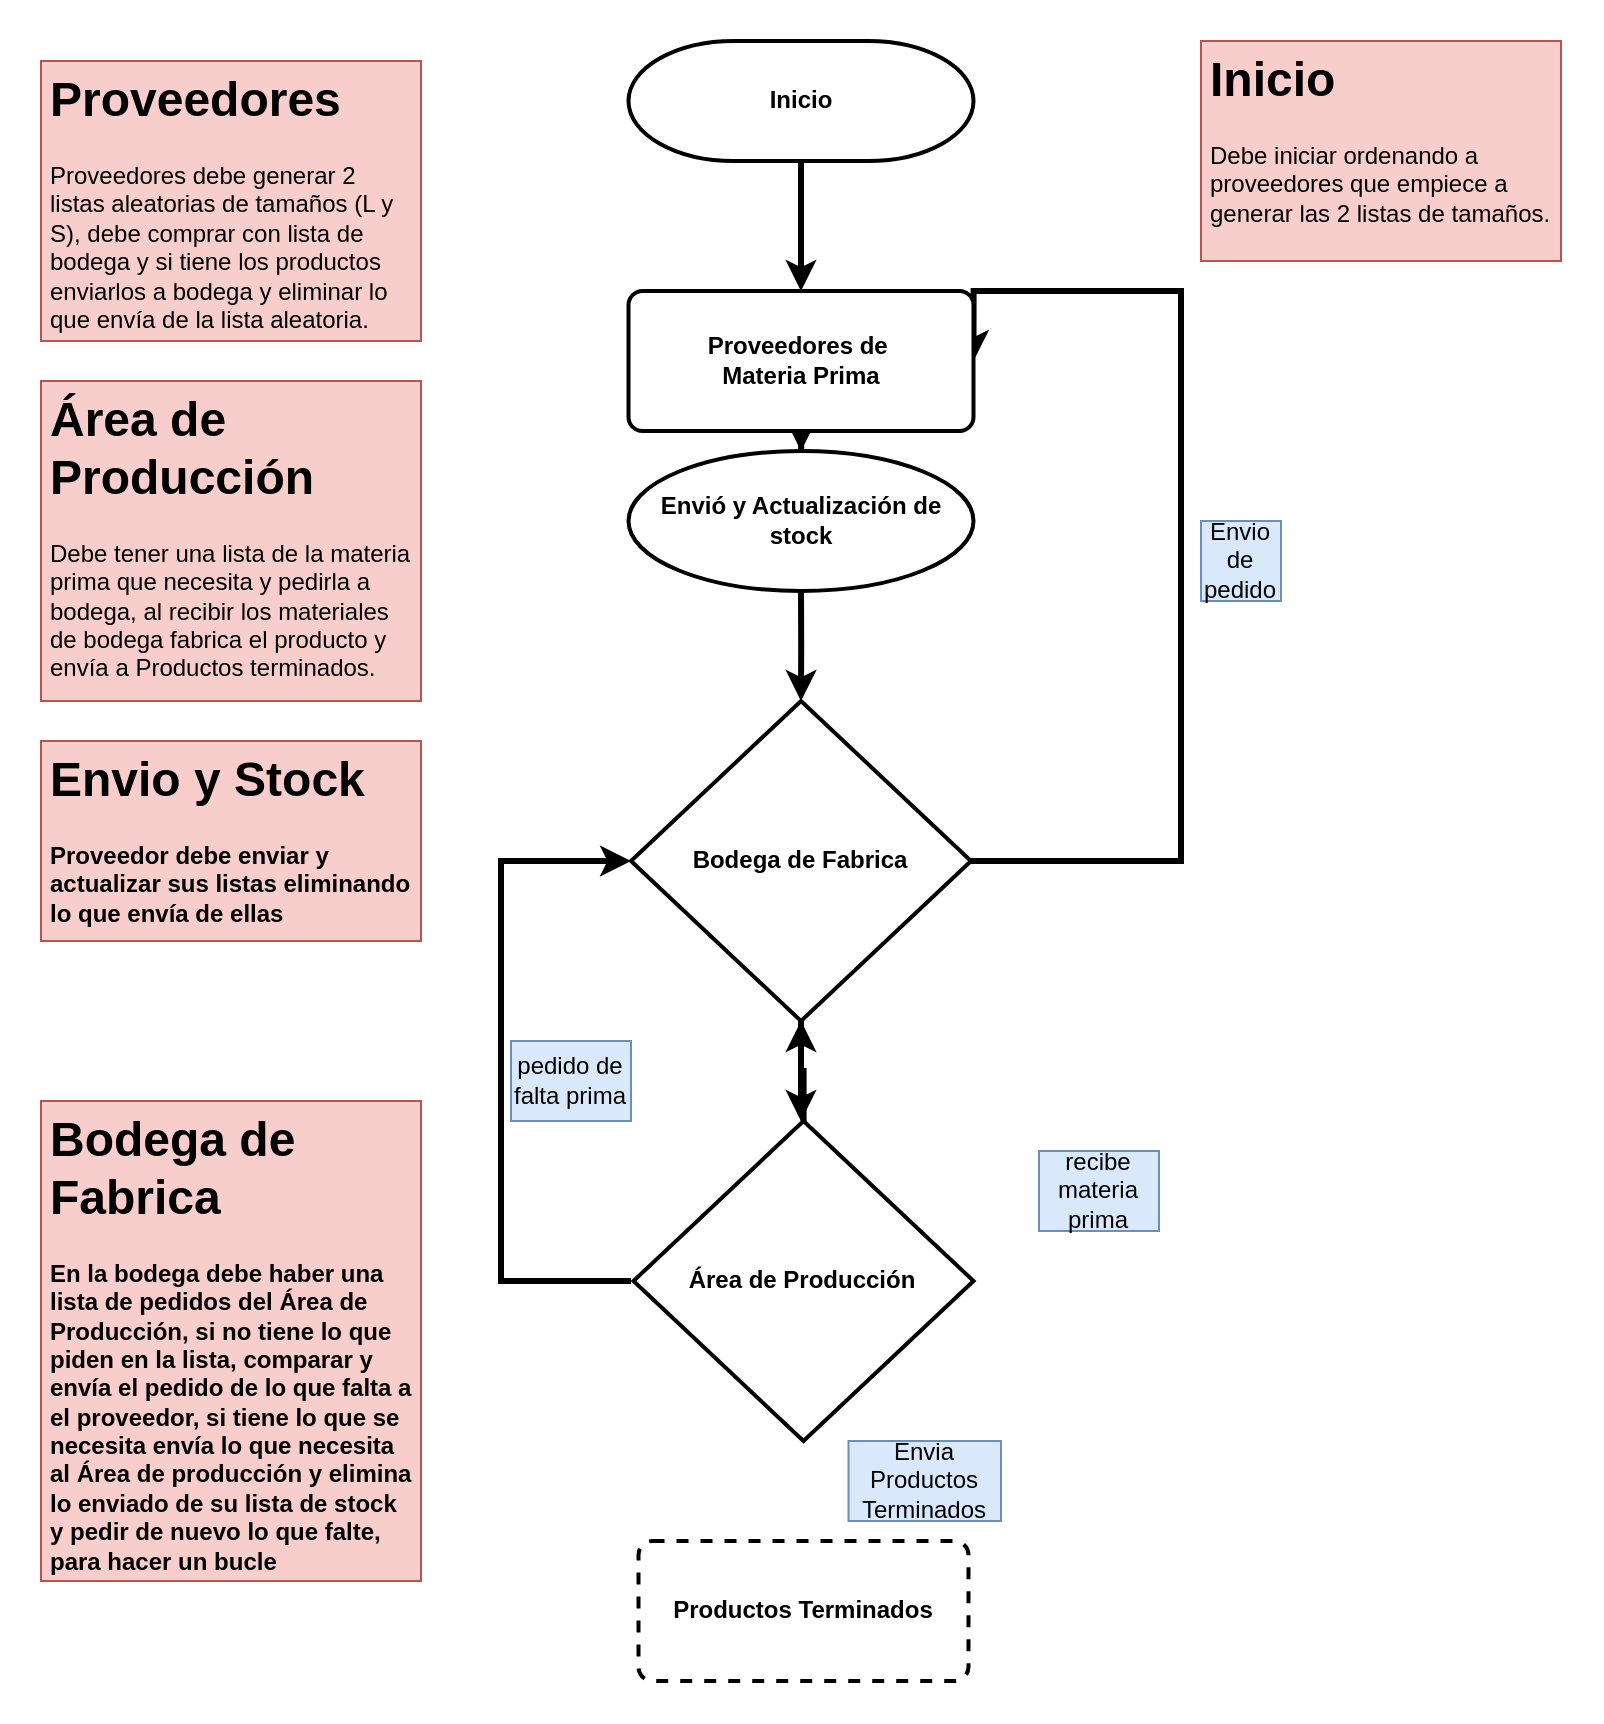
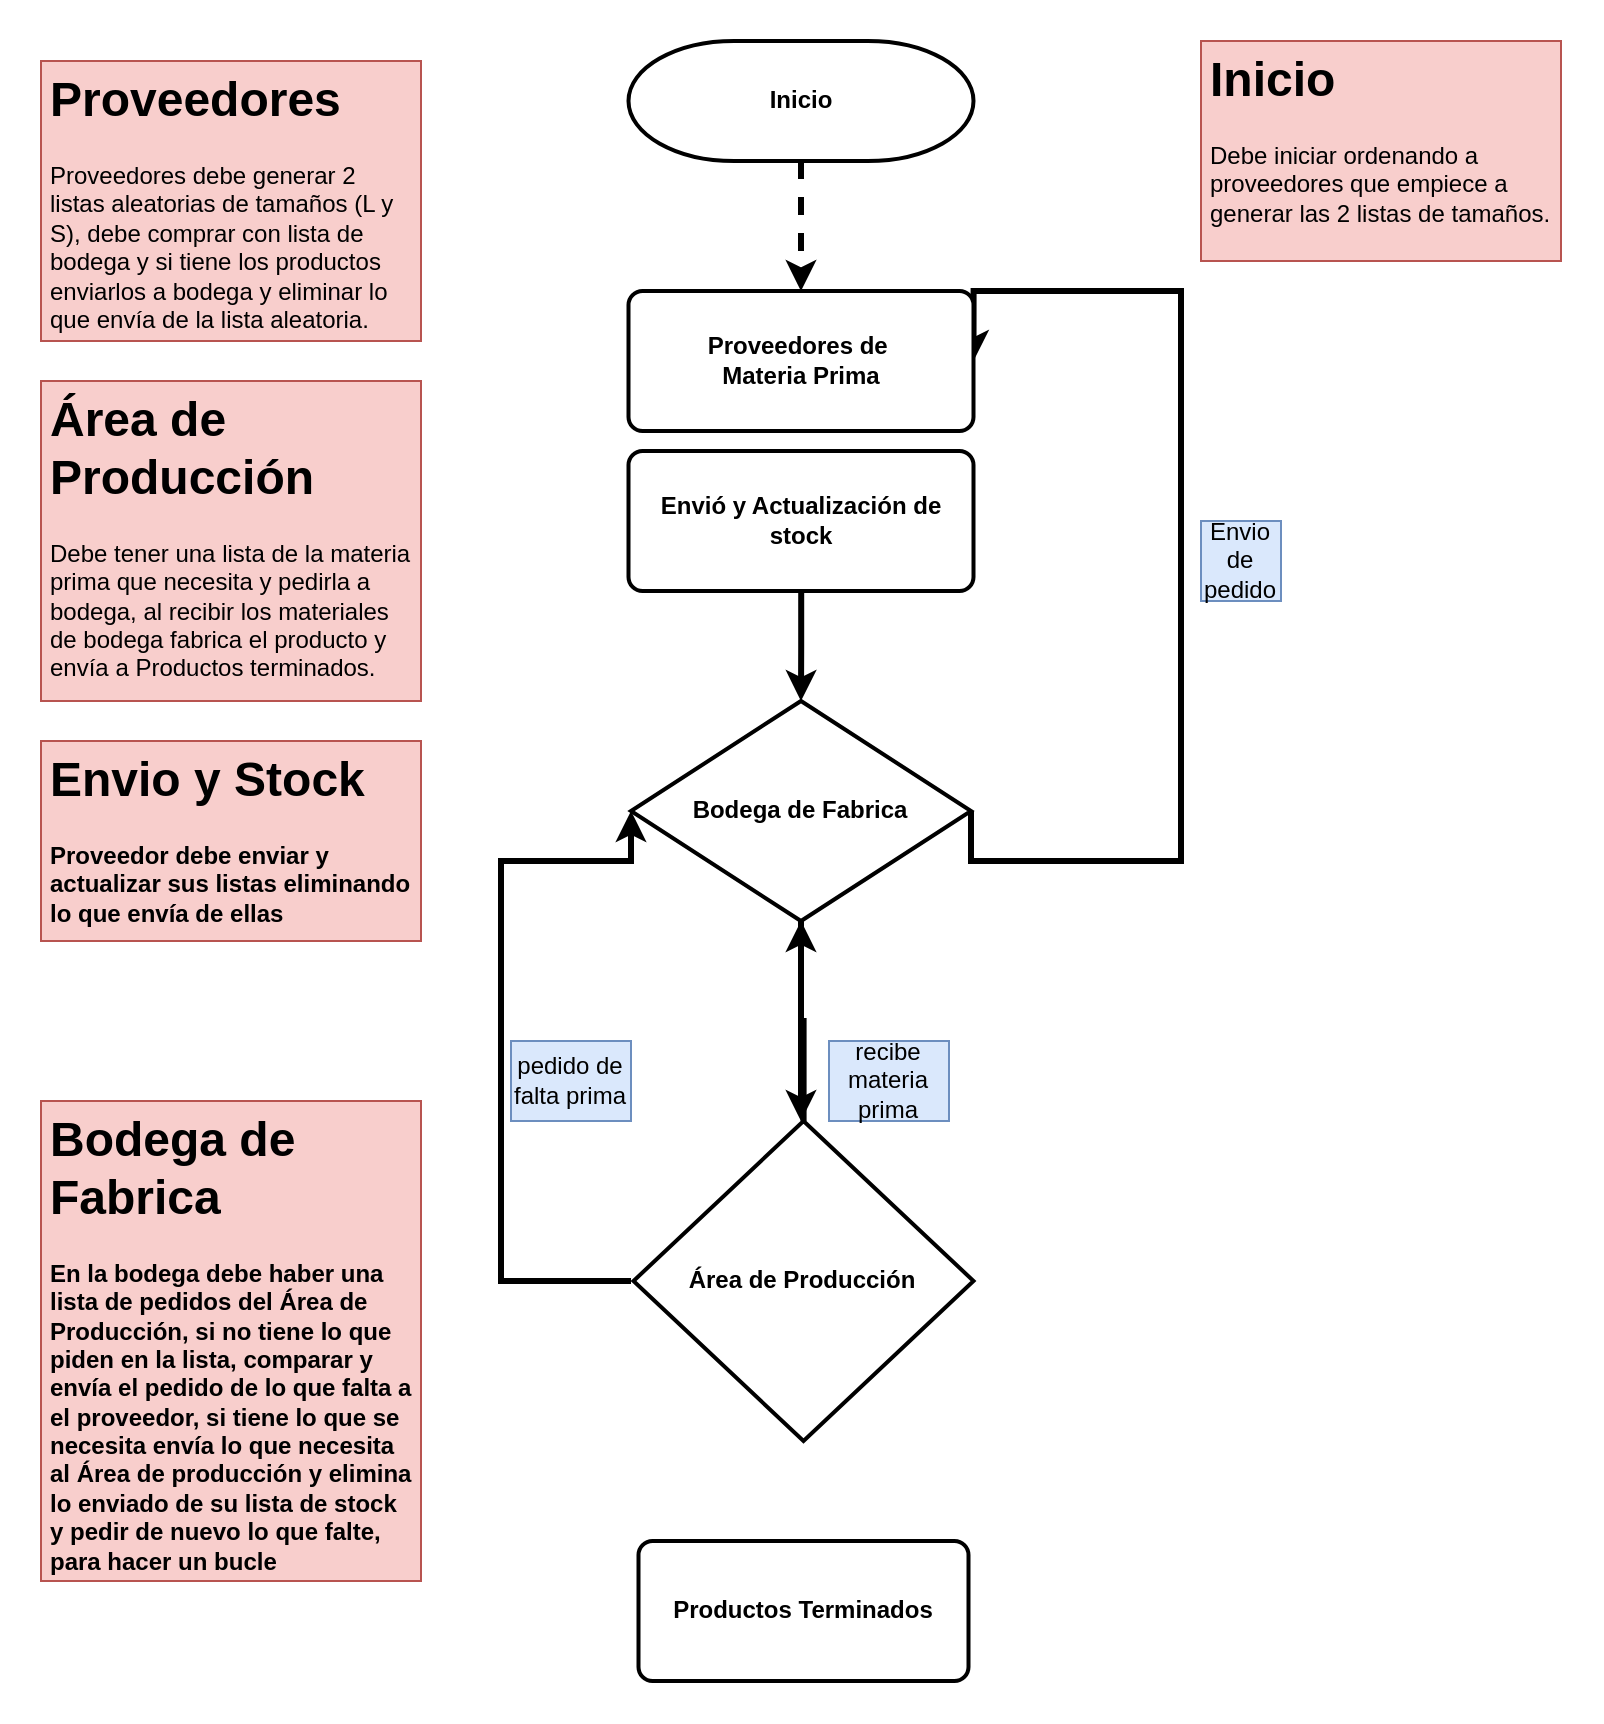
edge "Inicio" -> "Proveedores de Materia Prima": style solid -> dashed
edge "Proveedores de Materia Prima" -> "Envió y Actualización de stock": removed
node "Envió y Actualización de stock": shape ellipse -> rounded rectangle
node "Bodega de Fabrica": size 340x320 -> 340x220
node "recibe materia prima": moved (1099, 1191) -> (889, 1081)
node "Envia Productos Terminados": removed
node "Productos Terminados": style dashed -> solid
